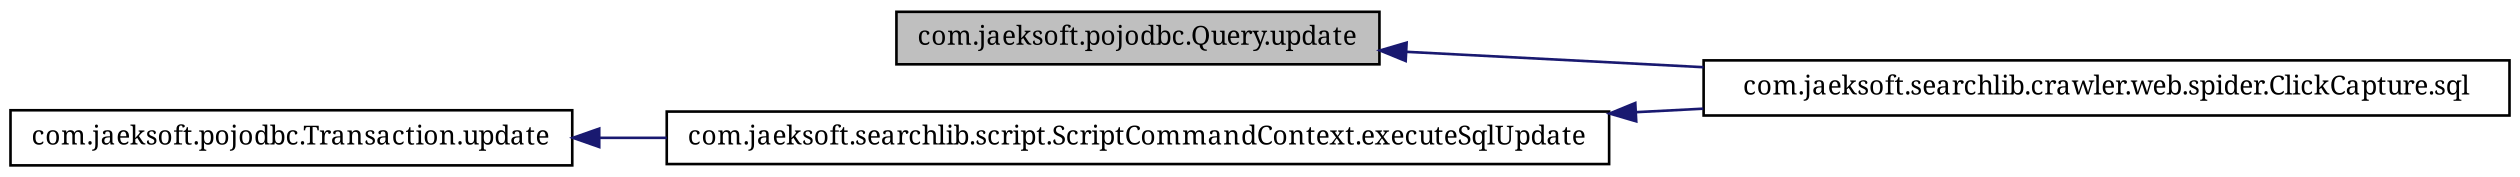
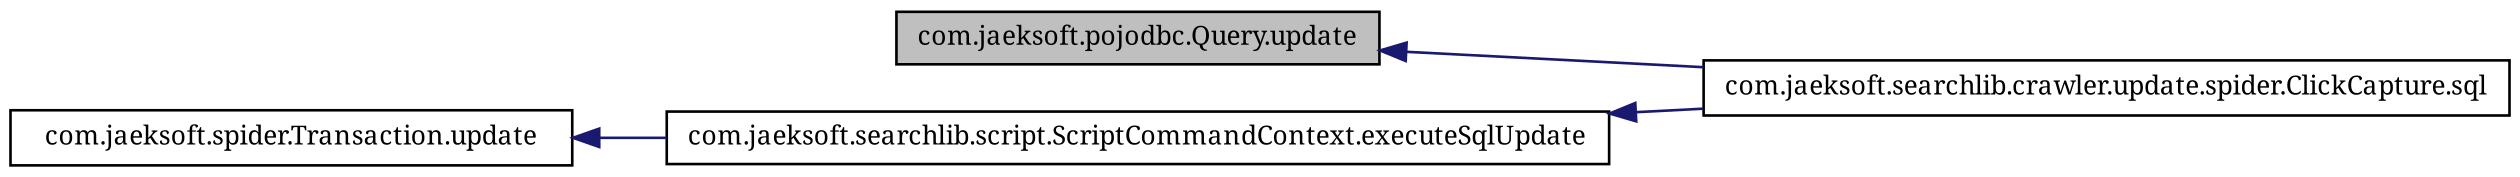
node "com.jaeksoft.searchlib.crawler.web.spider.ClickCapture.sql": label "com.jaeksoft.searchlib.crawler.web.spider.ClickCapture.sql" -> "com.jaeksoft.searchlib.crawler.update.spider.ClickCapture.sql"
node "com.jaeksoft.pojodbc.Transaction.update": label "com.jaeksoft.pojodbc.Transaction.update" -> "com.jaeksoft.spider.Transaction.update"
